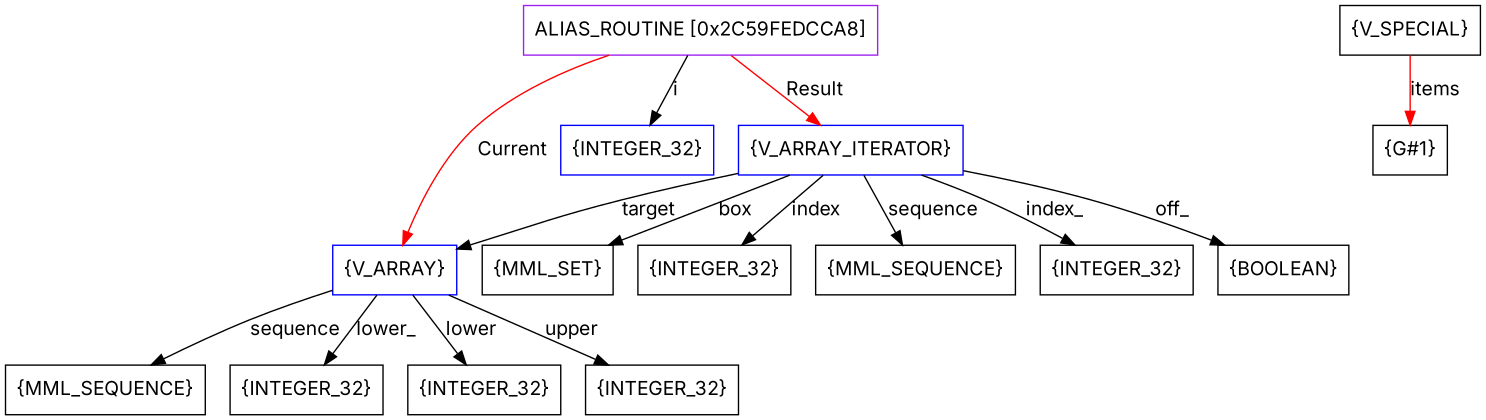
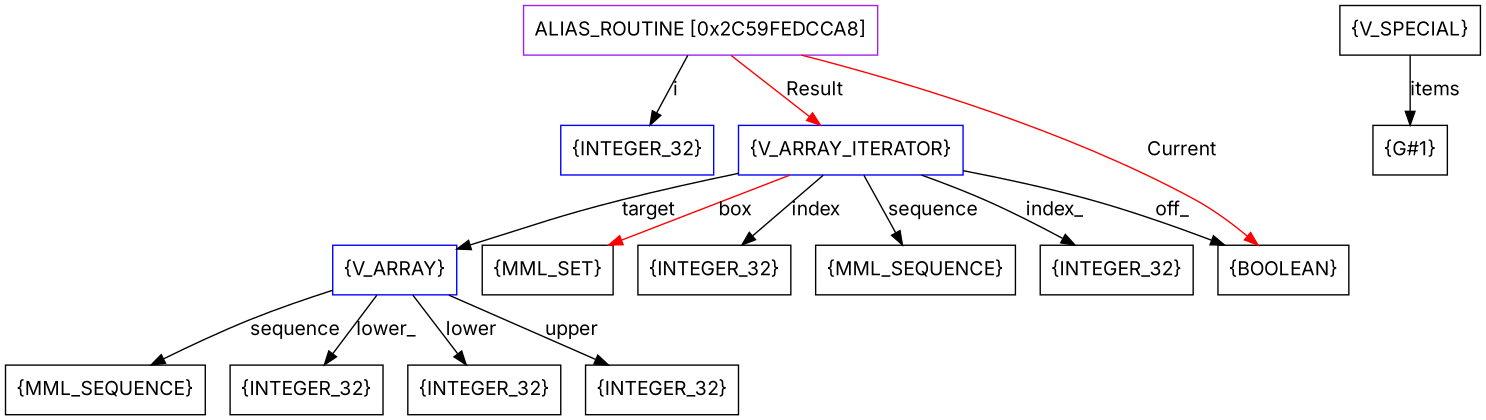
edge "{V_SPECIAL}" -> "{G#1}": color red -> black
edge "ALIAS_ROUTINE [0x2C59FEDCCA8]" -> "{V_ARRAY}": now "ALIAS_ROUTINE [0x2C59FEDCCA8]" -> "{BOOLEAN}"
edge "{V_ARRAY_ITERATOR}" -> "{MML_SET}": color black -> red
